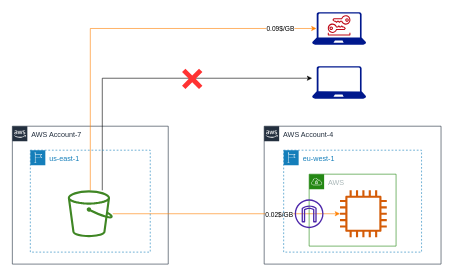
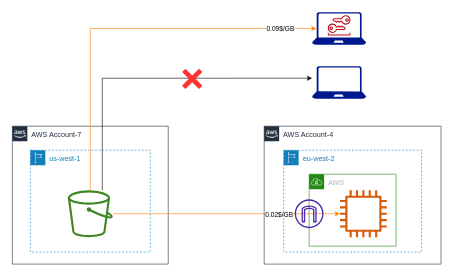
node "us-east-1": label "us-east-1" -> "us-west-1"
node "eu-west-1": label "eu-west-1" -> "eu-west-2"
